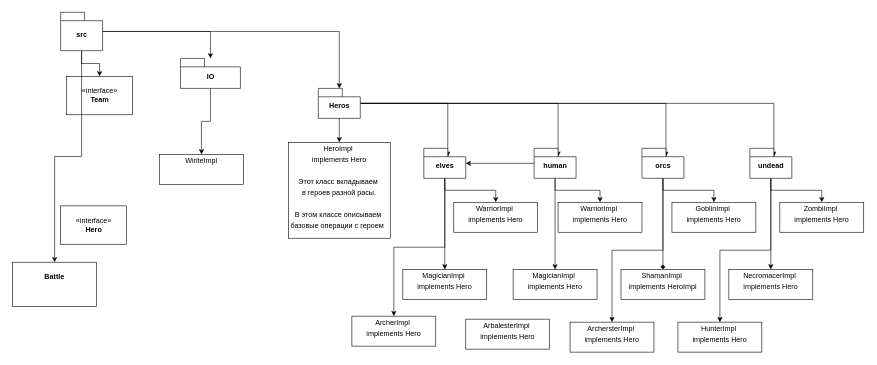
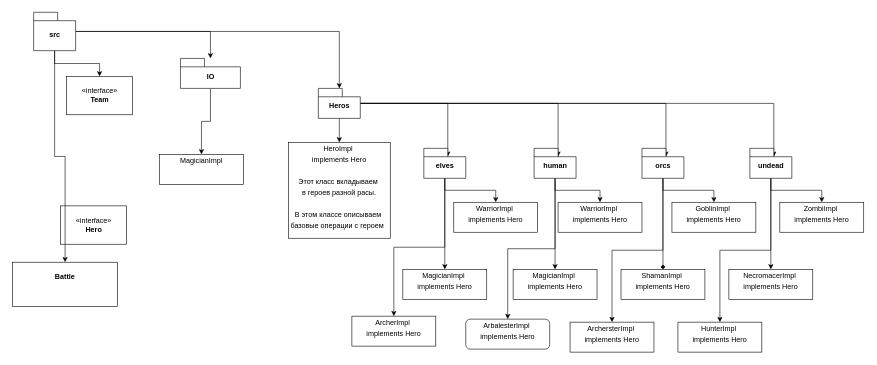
node "src": moved (81, 32) -> (54, 32)
node "WiriteImpl": label "WiriteImpl" -> "MagicianImpl"
edge "human" -> "elves": now "human" -> "ArbalesterImpl implements Hero"
node "ShamanImpl implements HeroImpl": label "ShamanImpl implements HeroImpl" -> "ShamanImpl implements Hero"
node "Battle": size 84x44 -> 105x44
node "ArbalesterImpl implements Hero": shape rectangle -> rounded rectangle
